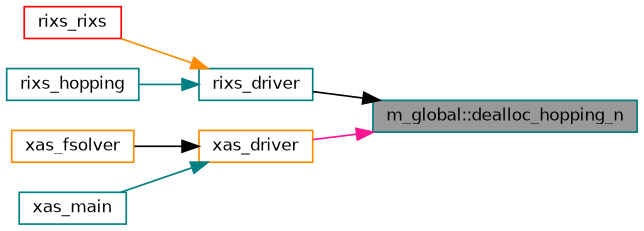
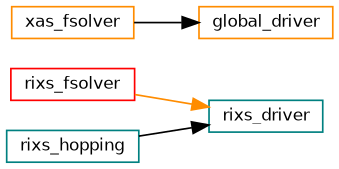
node "rixs_rixs": label "rixs_rixs" -> "rixs_fsolver"
edge "rixs_hopping" -> "rixs_driver": color teal -> black
node "m_global::dealloc_hopping_n": removed
node "xas_driver": label "xas_driver" -> "global_driver"
node "xas_main": removed
